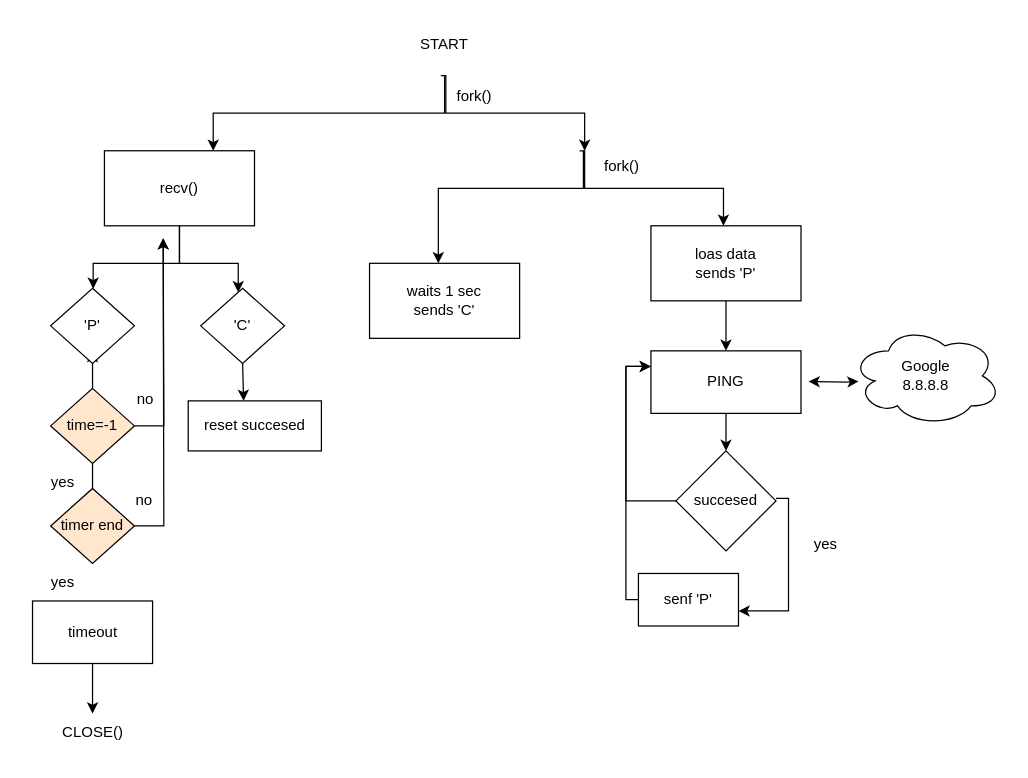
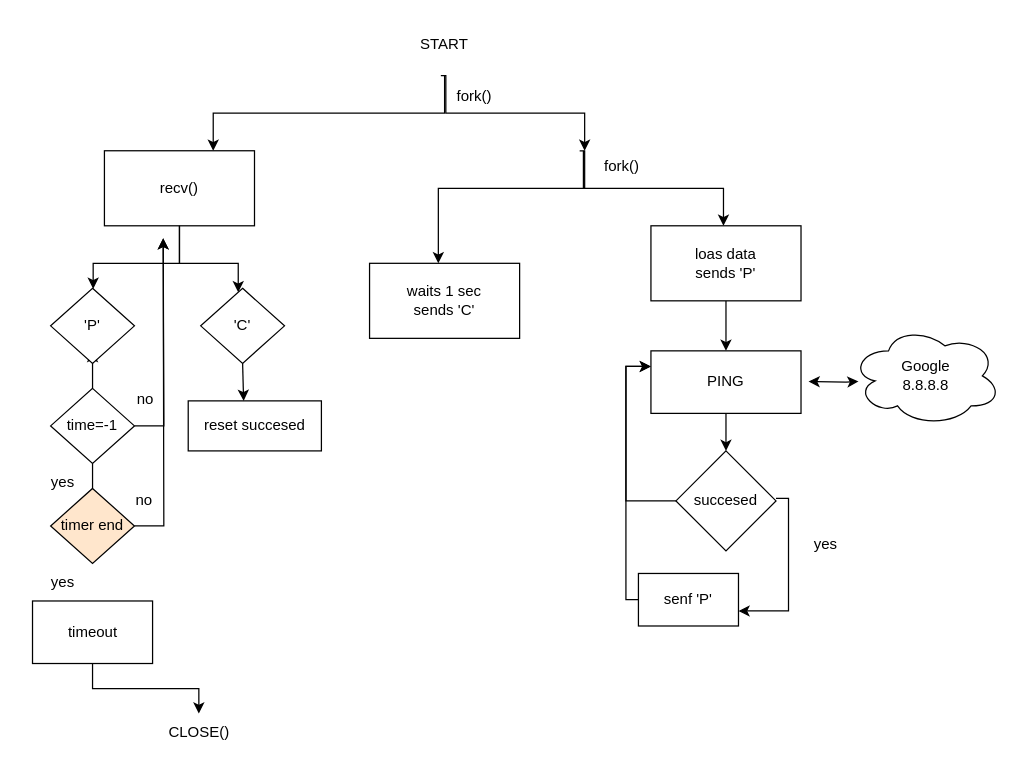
node "time=-1": fillcolor #ffe6cc -> #ffffff
node "CLOSE()": moved (93, 732) -> (199, 732)
